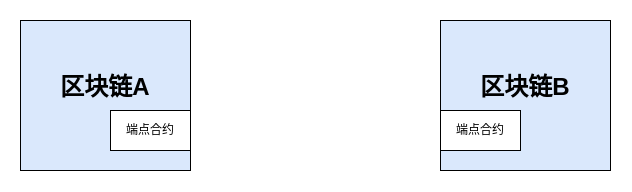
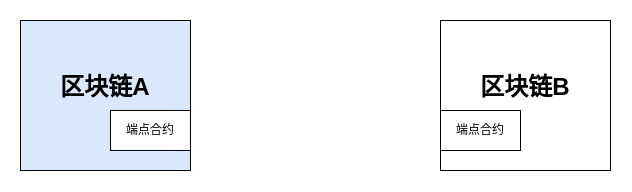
node "区块链B": fillcolor #dae8fc -> #ffffff
